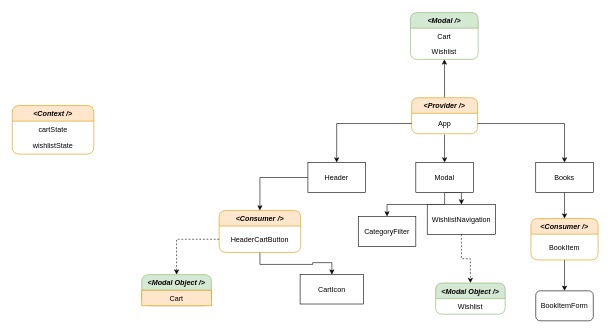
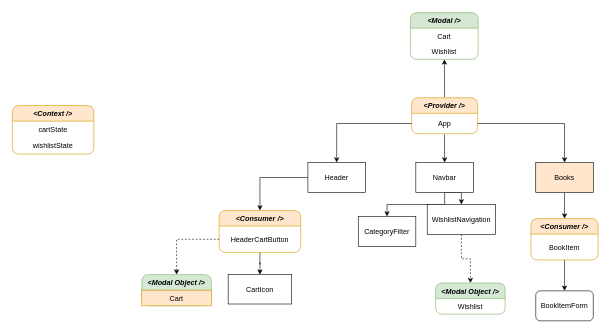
node "Modal": label "Modal" -> "Navbar"
node "Books": fillcolor #ffffff -> #ffe6cc
node "CartIcon": moved (332, 289) -> (260, 289)
